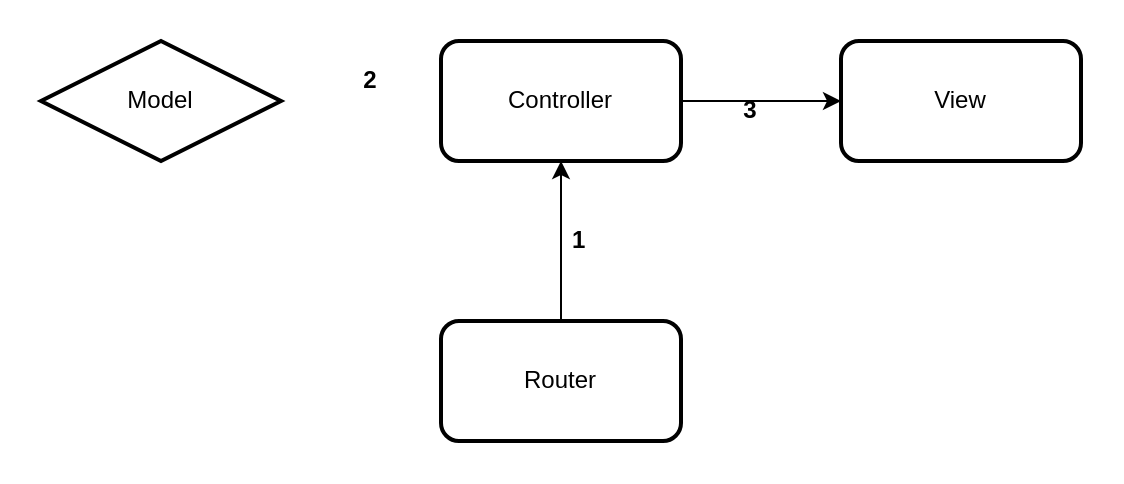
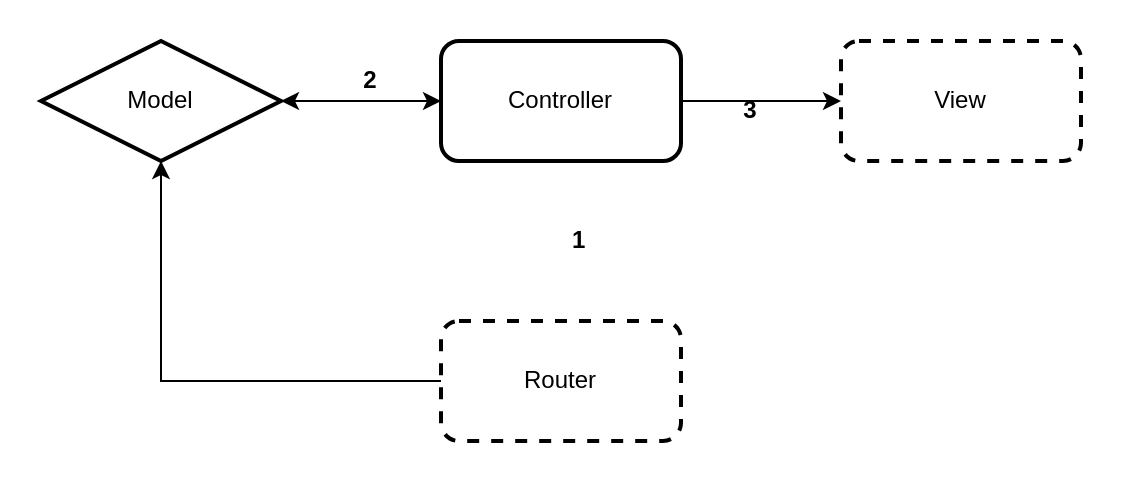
edge "Model" -- "Controller": added
node "View": style solid -> dashed
edge "Router" -> "Controller": now "Router" -> "Model"
node "Router": style solid -> dashed
